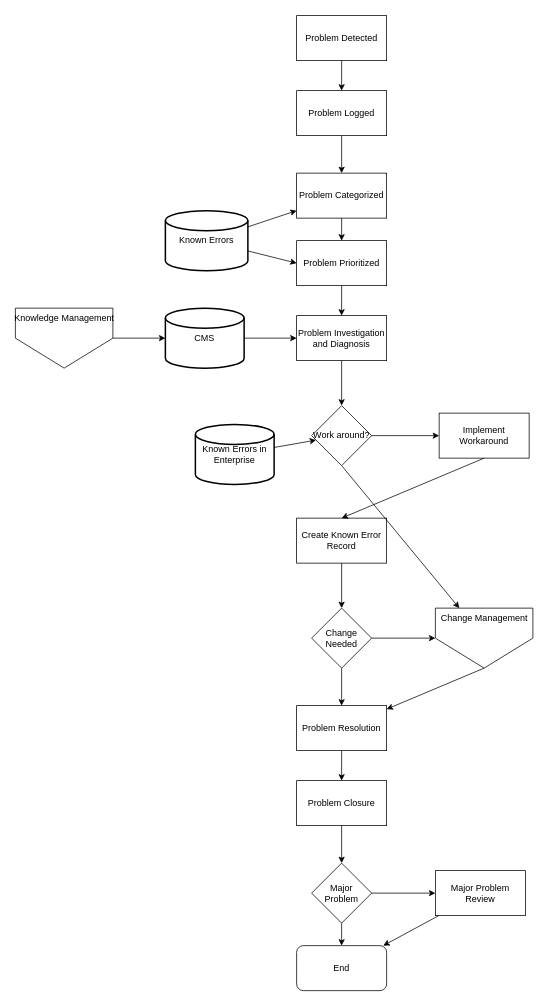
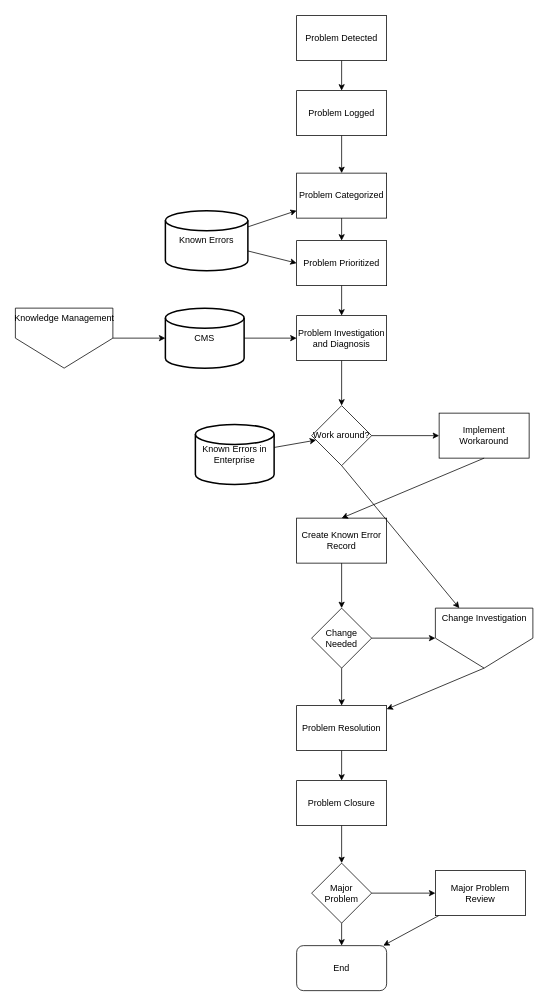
node "Change Management": label "Change Management" -> "Change Investigation"
